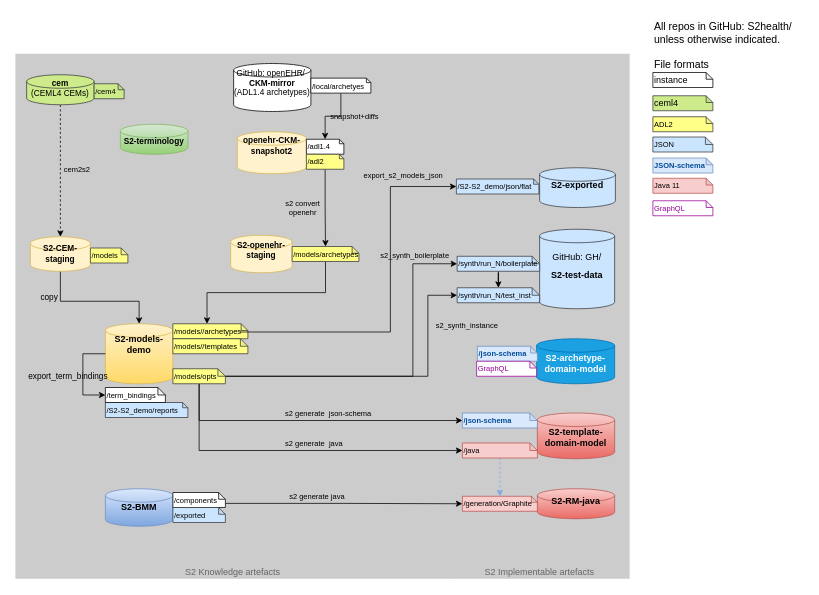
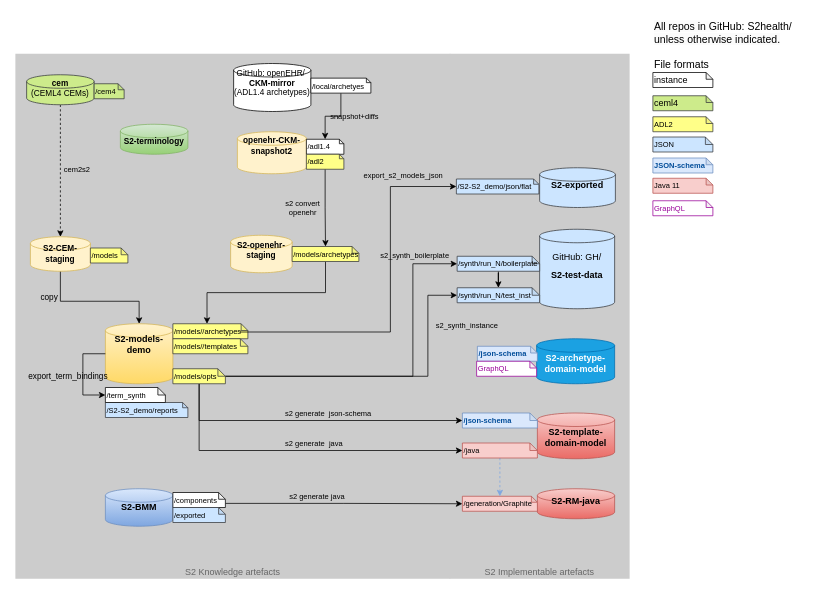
node "/term_bindings": label "/term_bindings" -> "/term_synth"
